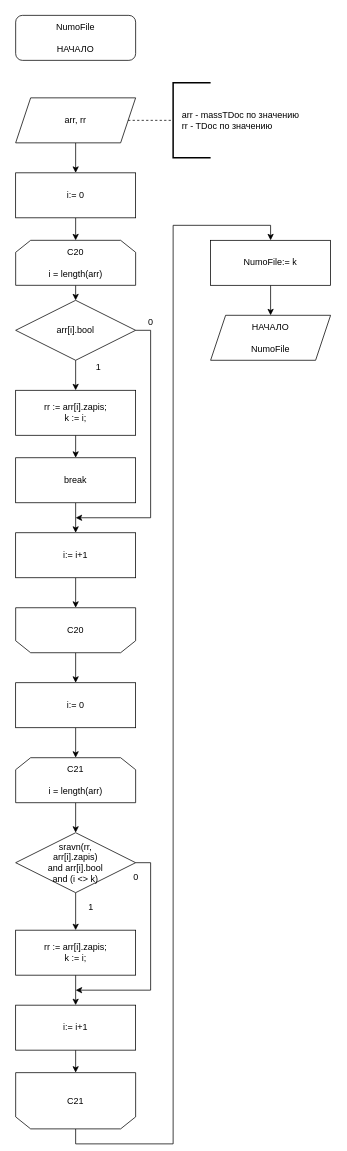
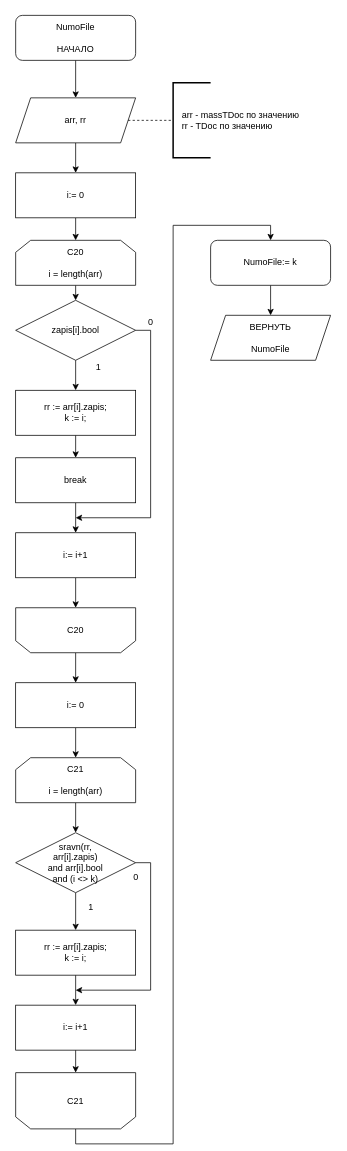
edge "NumoFile НАЧАЛО" -> "arr, rr": added
node "NumoFile:= k": shape rectangle -> rounded rectangle
node "arr[i].bool": label "arr[i].bool" -> "zapis[i].bool"
node "НАЧАЛО NumoFile": label "НАЧАЛО NumoFile" -> "ВЕРНУТЬ NumoFile"
